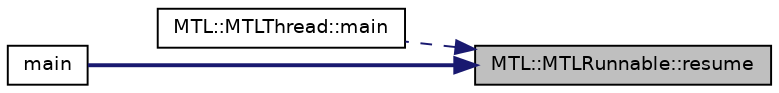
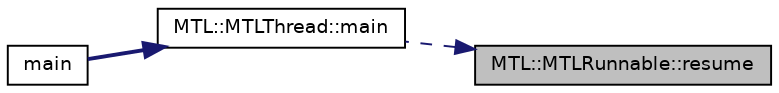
edge "main" -> "MTL::MTLRunnable::resume": now "main" -> "MTL::MTLThread::main"
